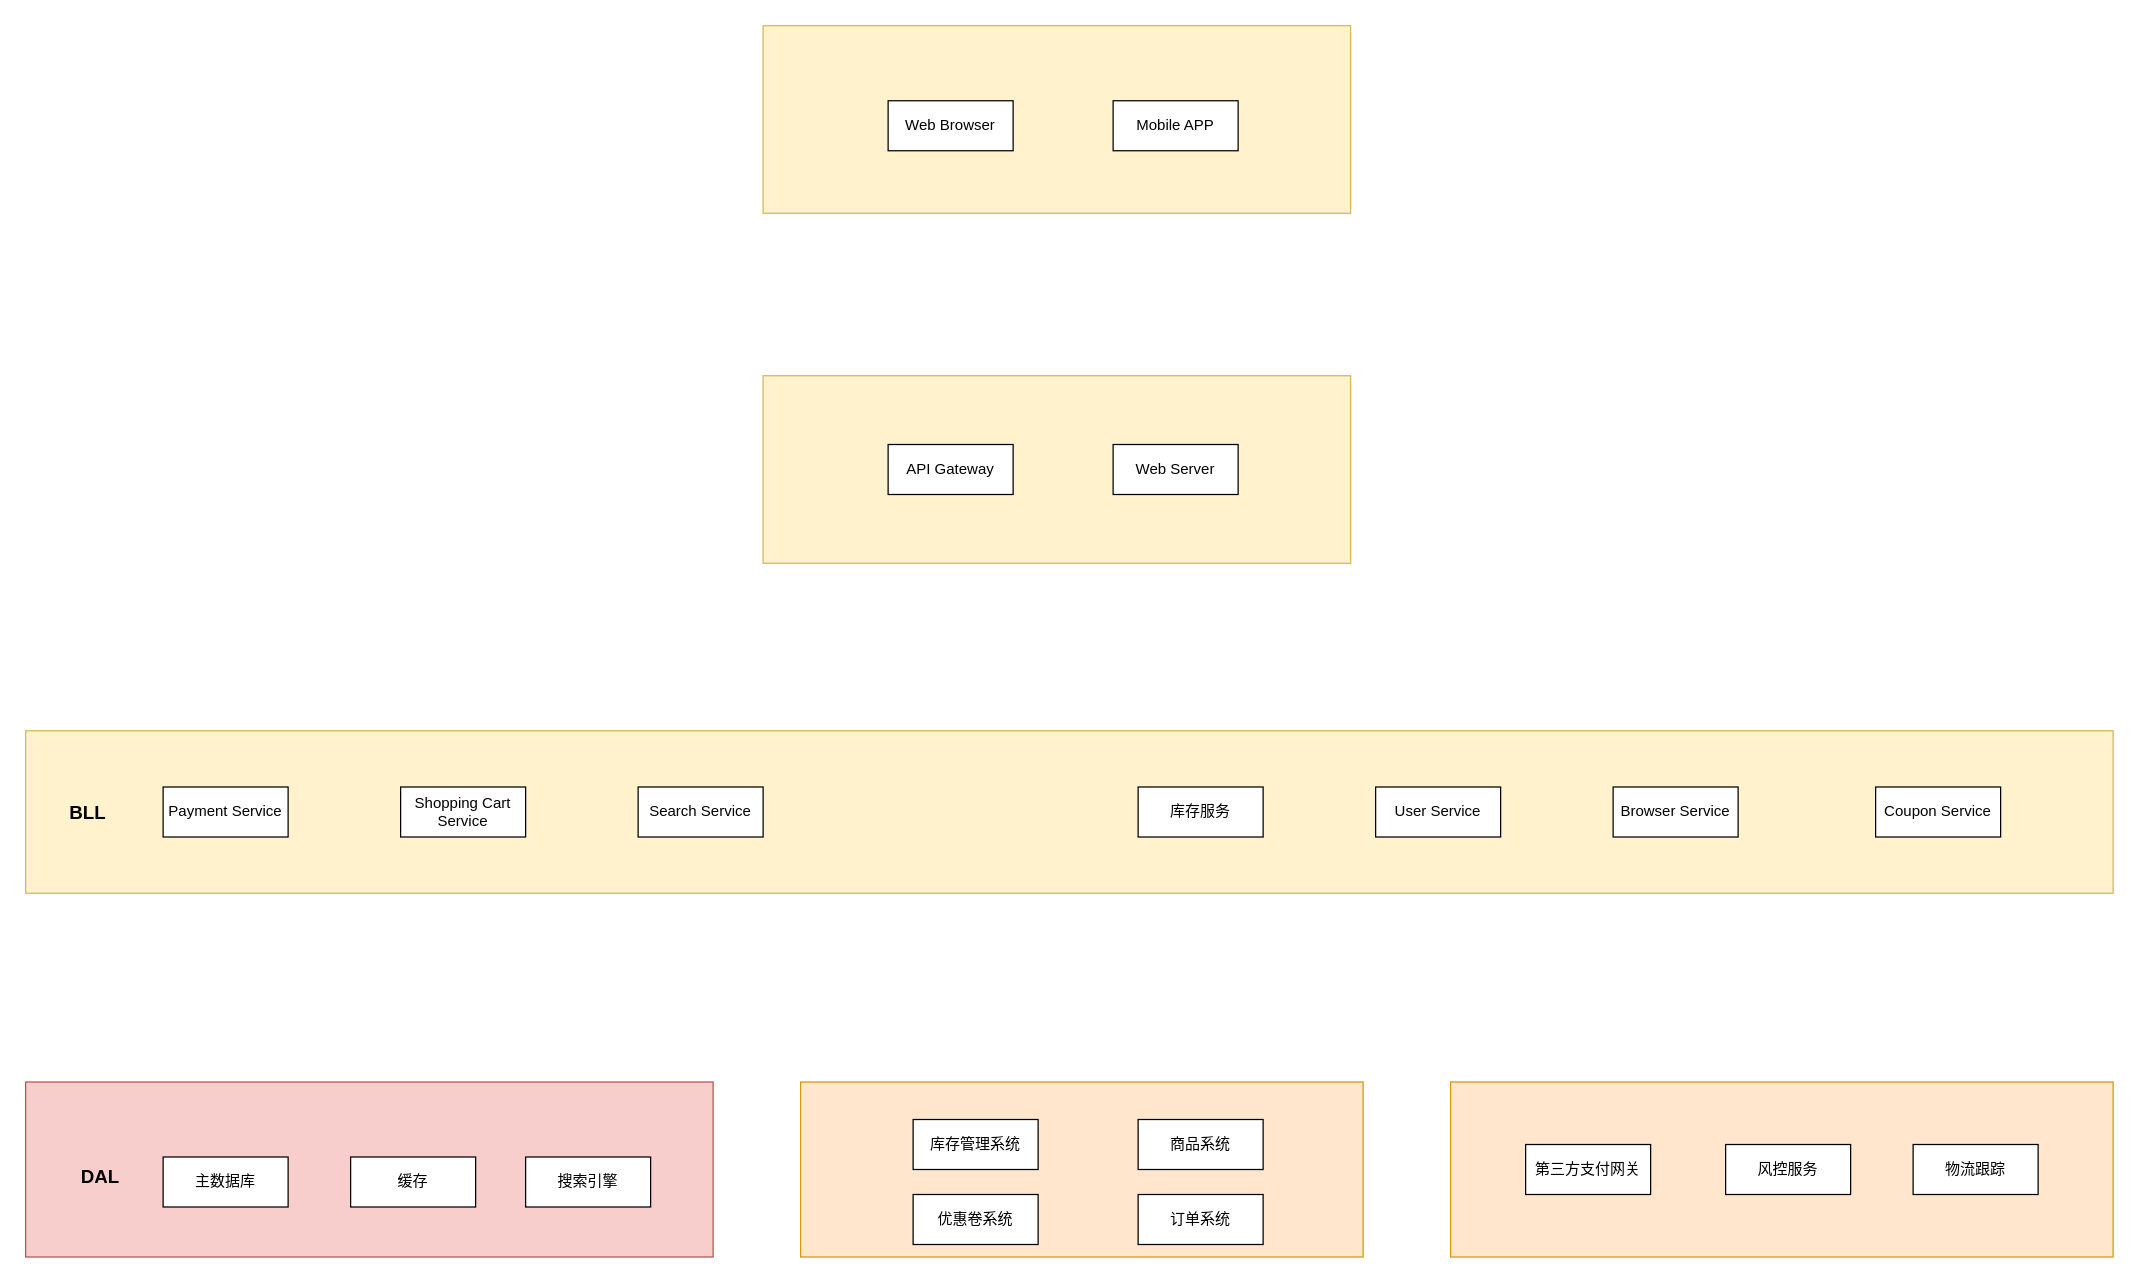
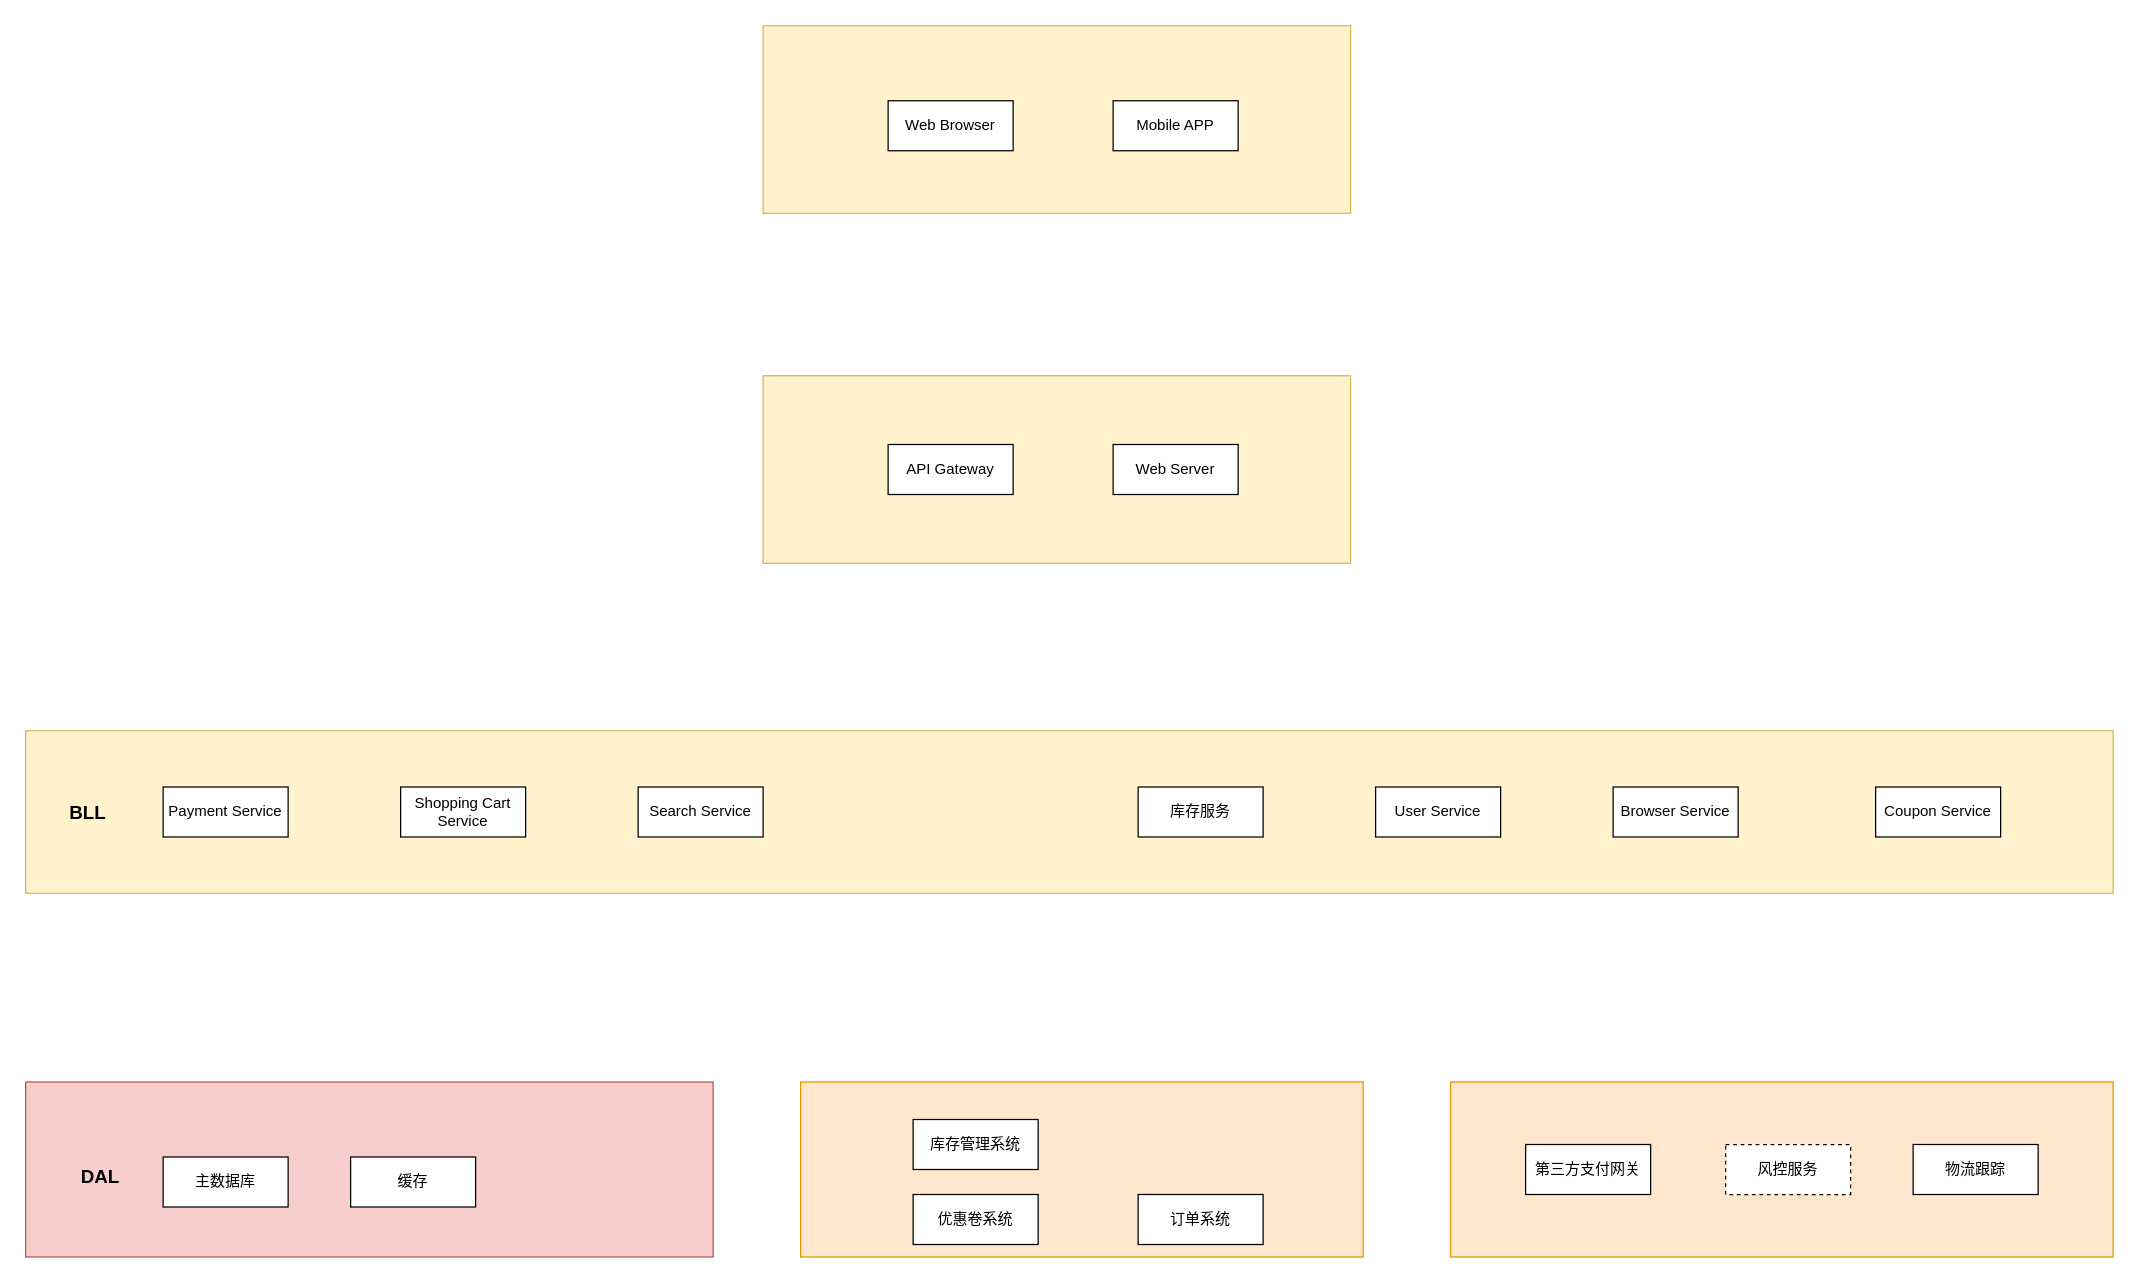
node "商品系统": removed
node "风控服务": style solid -> dashed
node "搜索引擎": removed
